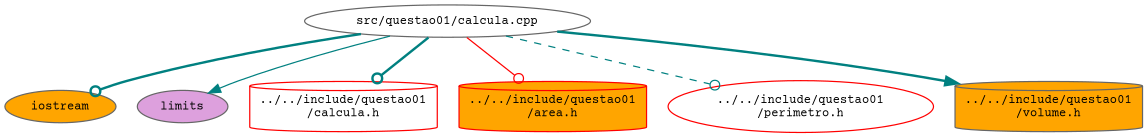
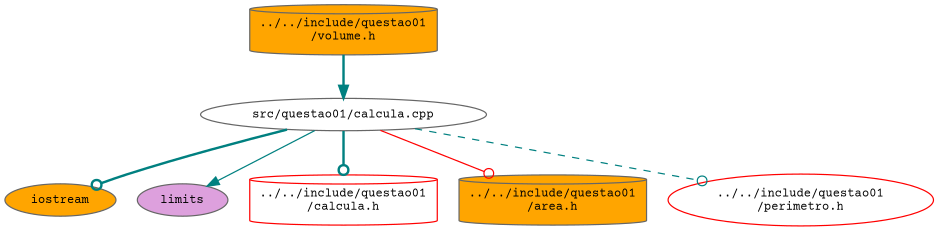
edge "src/questao01/calcula.cpp" -> "../../include/questao01 /volume.h": reversed
node "../../include/questao01 /area.h": color red -> gray40
